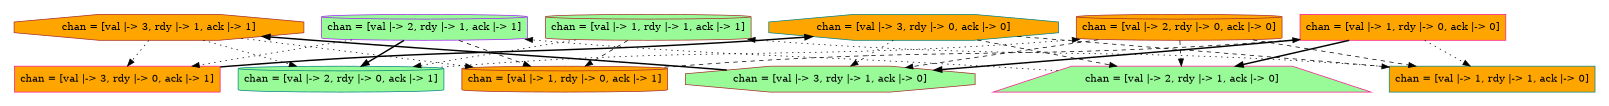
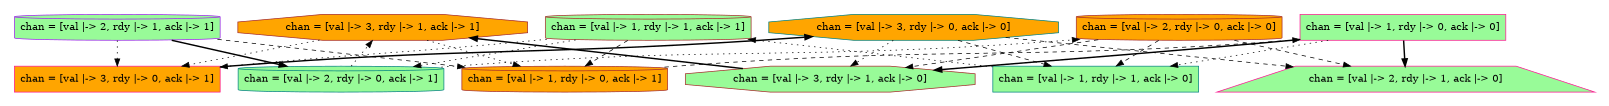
node "chan = [val |-> 1, rdy |-> 0, ack |-> 0]": fillcolor orange -> palegreen
edge "chan = [val |-> 1, rdy |-> 1, ack |-> 1]" -> "chan = [val |-> 3, rdy |-> 0, ack |-> 1]": added
edge "chan = [val |-> 3, rdy |-> 1, ack |-> 1]" -> "chan = [val |-> 2, rdy |-> 0, ack |-> 1]": reversed
edge "chan = [val |-> 2, rdy |-> 1, ack |-> 0]" -> "chan = [val |-> 2, rdy |-> 1, ack |-> 1]": removed
node "chan = [val |-> 1, rdy |-> 1, ack |-> 0]": fillcolor orange -> palegreen
